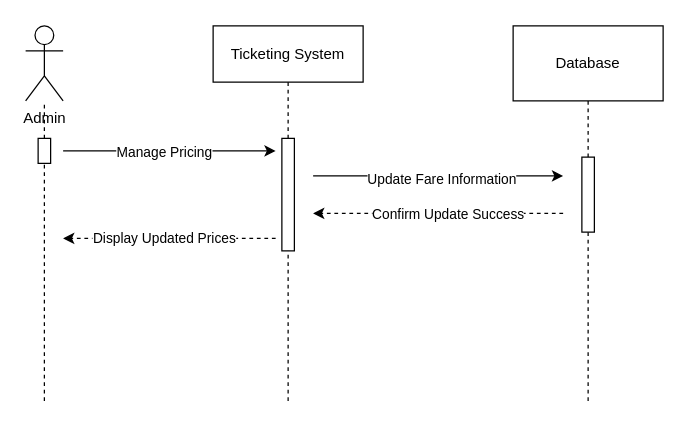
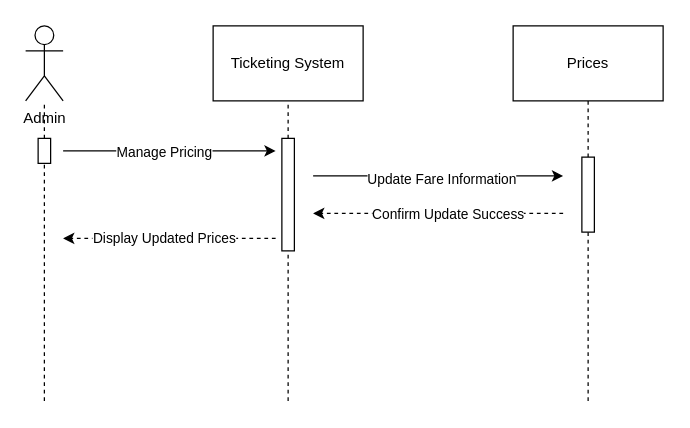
node "Ticketing System": size 150x56 -> 150x75
node "Database": label "Database" -> "Prices"
